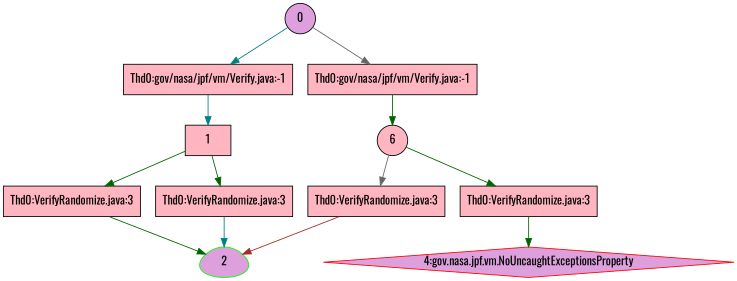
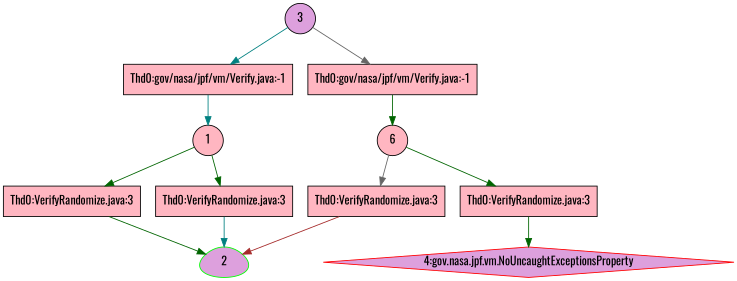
node "0": label "0" -> "3"
node "1": shape box -> circle
